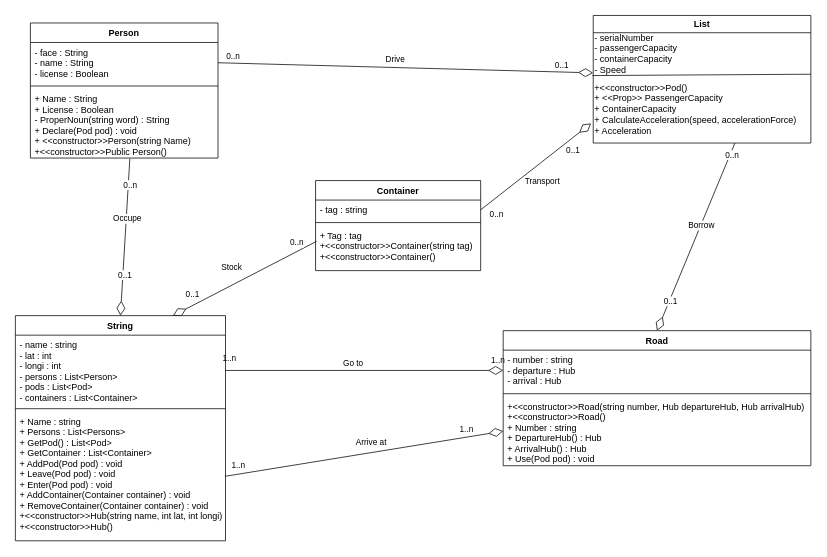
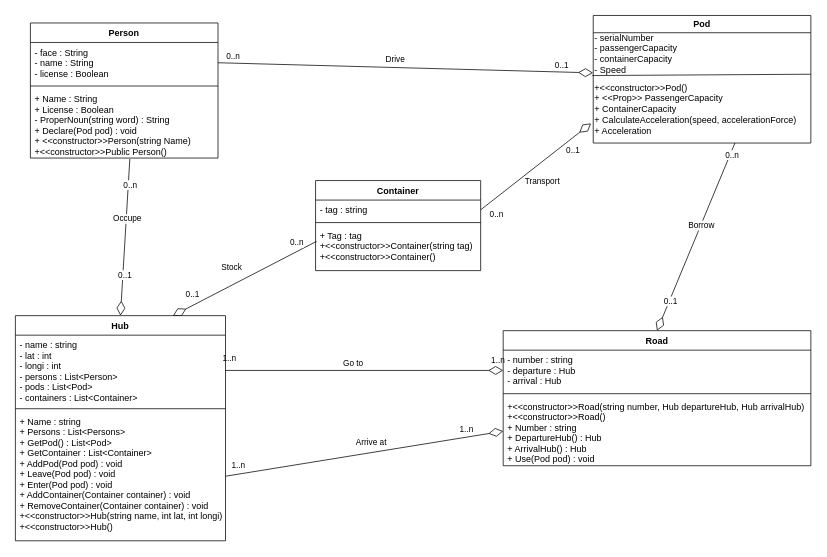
node "List": label "List" -> "Pod"
node "String": label "String" -> "Hub"
